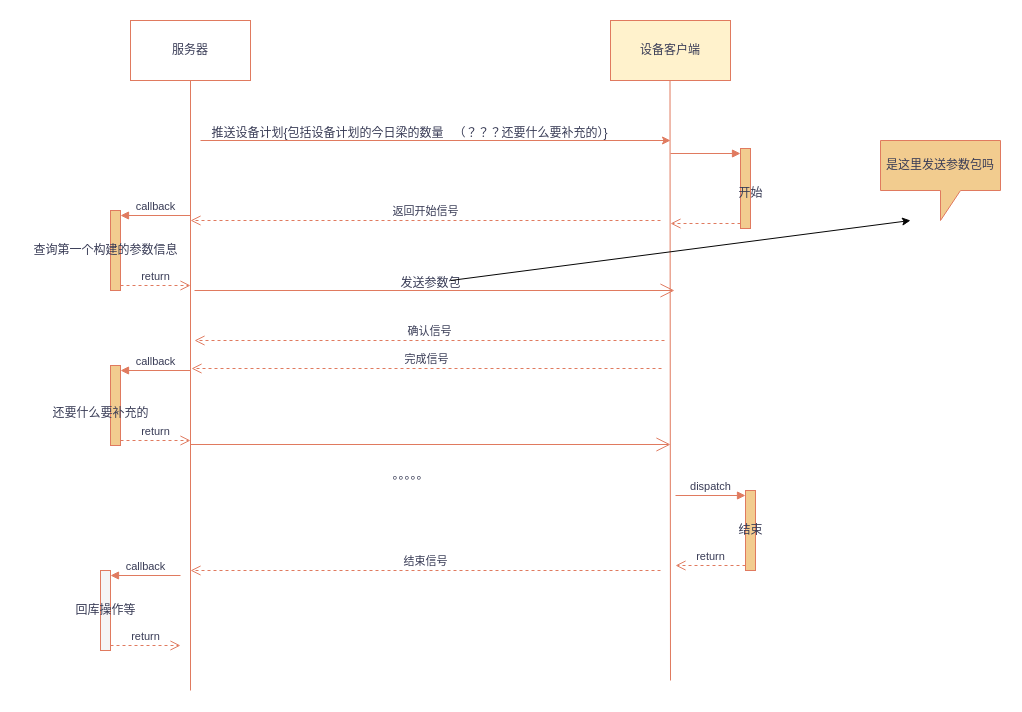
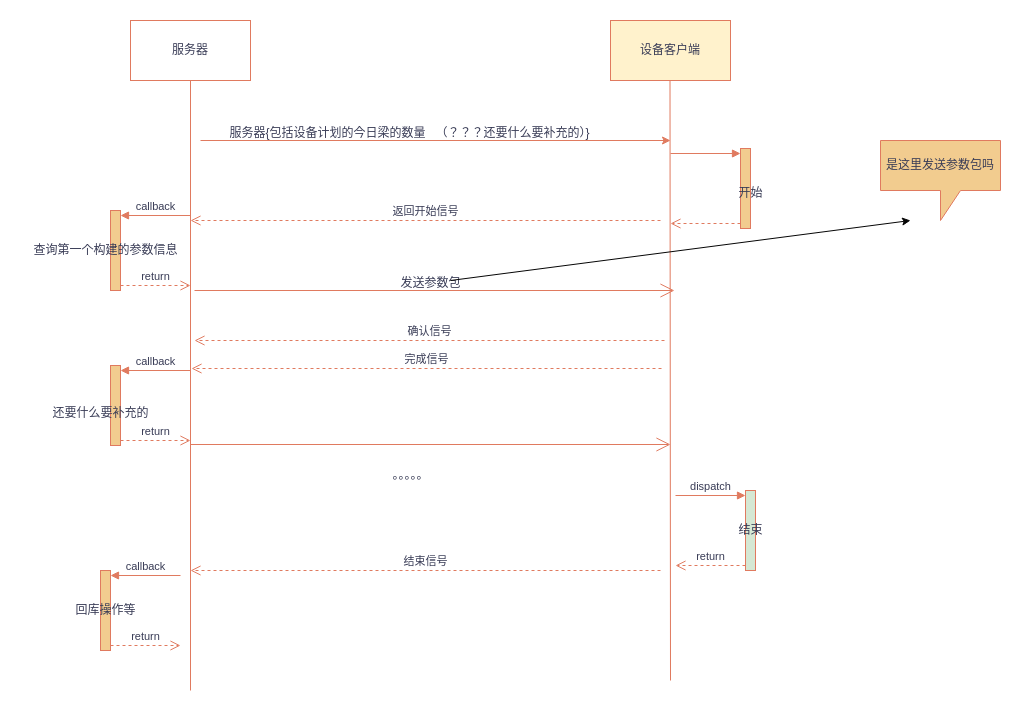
node "推送设备计划{包括设备计划的今日梁的数量 （？？？还要什么要补充的）}": label "推送设备计划{包括设备计划的今日梁的数量 （？？？还要什么要补充的）}" -> "服务器{包括设备计划的今日梁的数量 （？？？还要什么要补充的）}"
node "结束": fillcolor #f2cc8f -> #d5e8d4
node "回库操作等": fillcolor #f5f5f5 -> #f2cc8f
